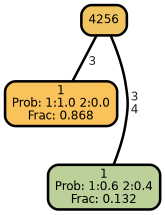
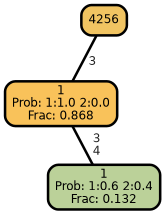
edge "4256" -- "1 Prob: 1:0.6 2:0.4 Frac: 0.132": now "1 Prob: 1:1.0 2:0.0 Frac: 0.868" -- "1 Prob: 1:0.6 2:0.4 Frac: 0.132"
